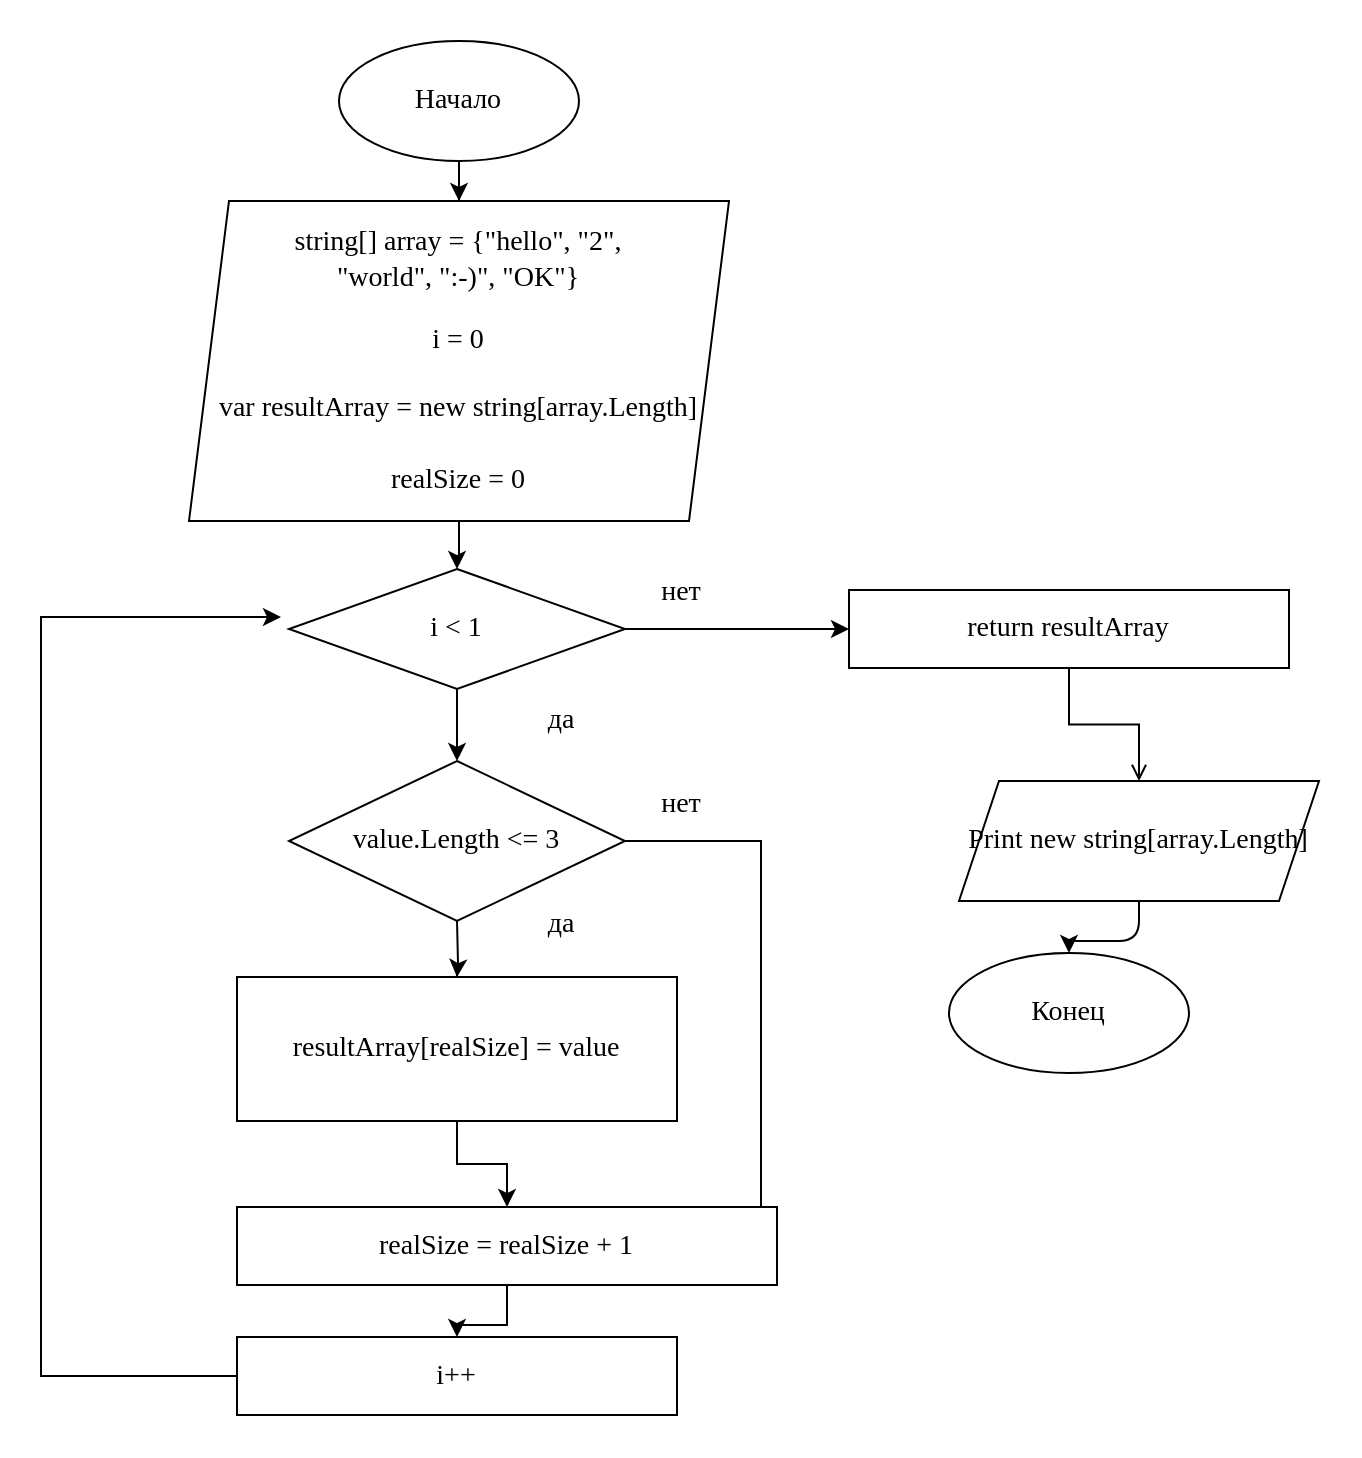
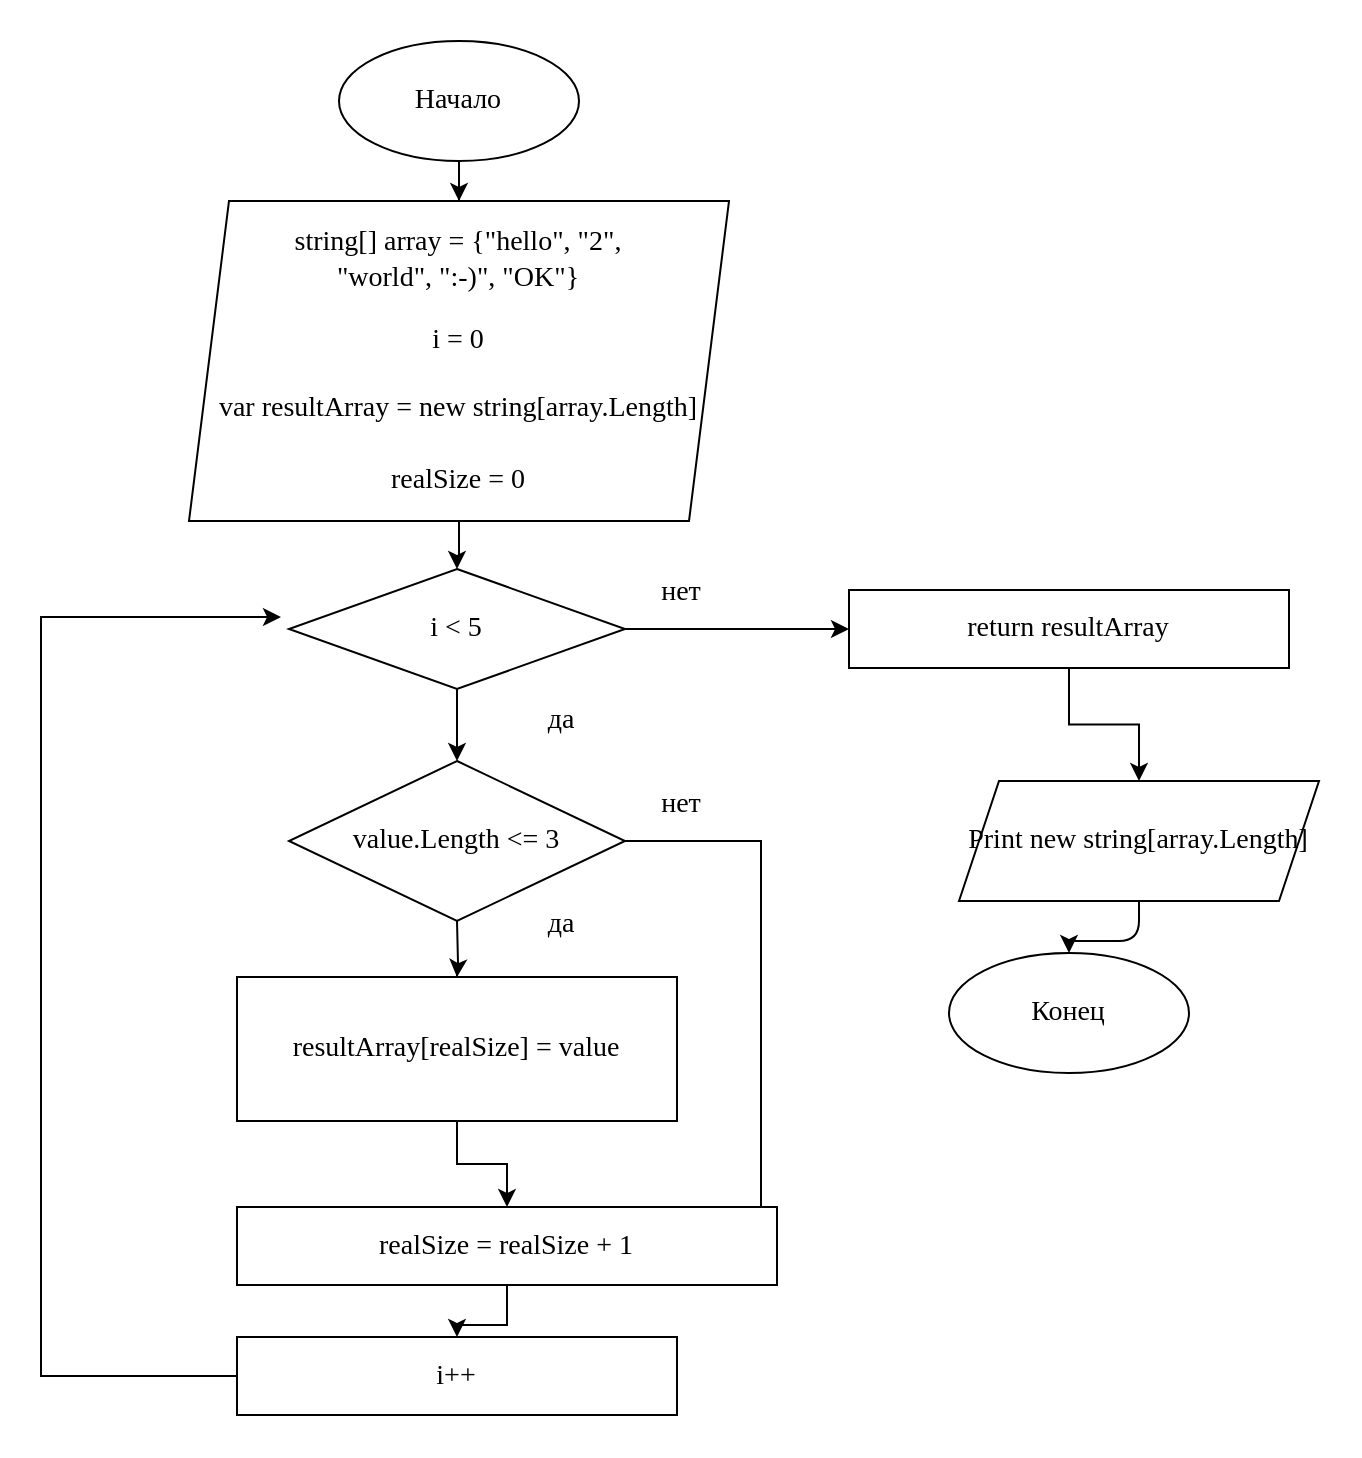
node "i < 1": label "i < 1" -> "i < 5"
edge "return resultArray" -> "Print new string[array.Length]": arrowhead open -> classic
